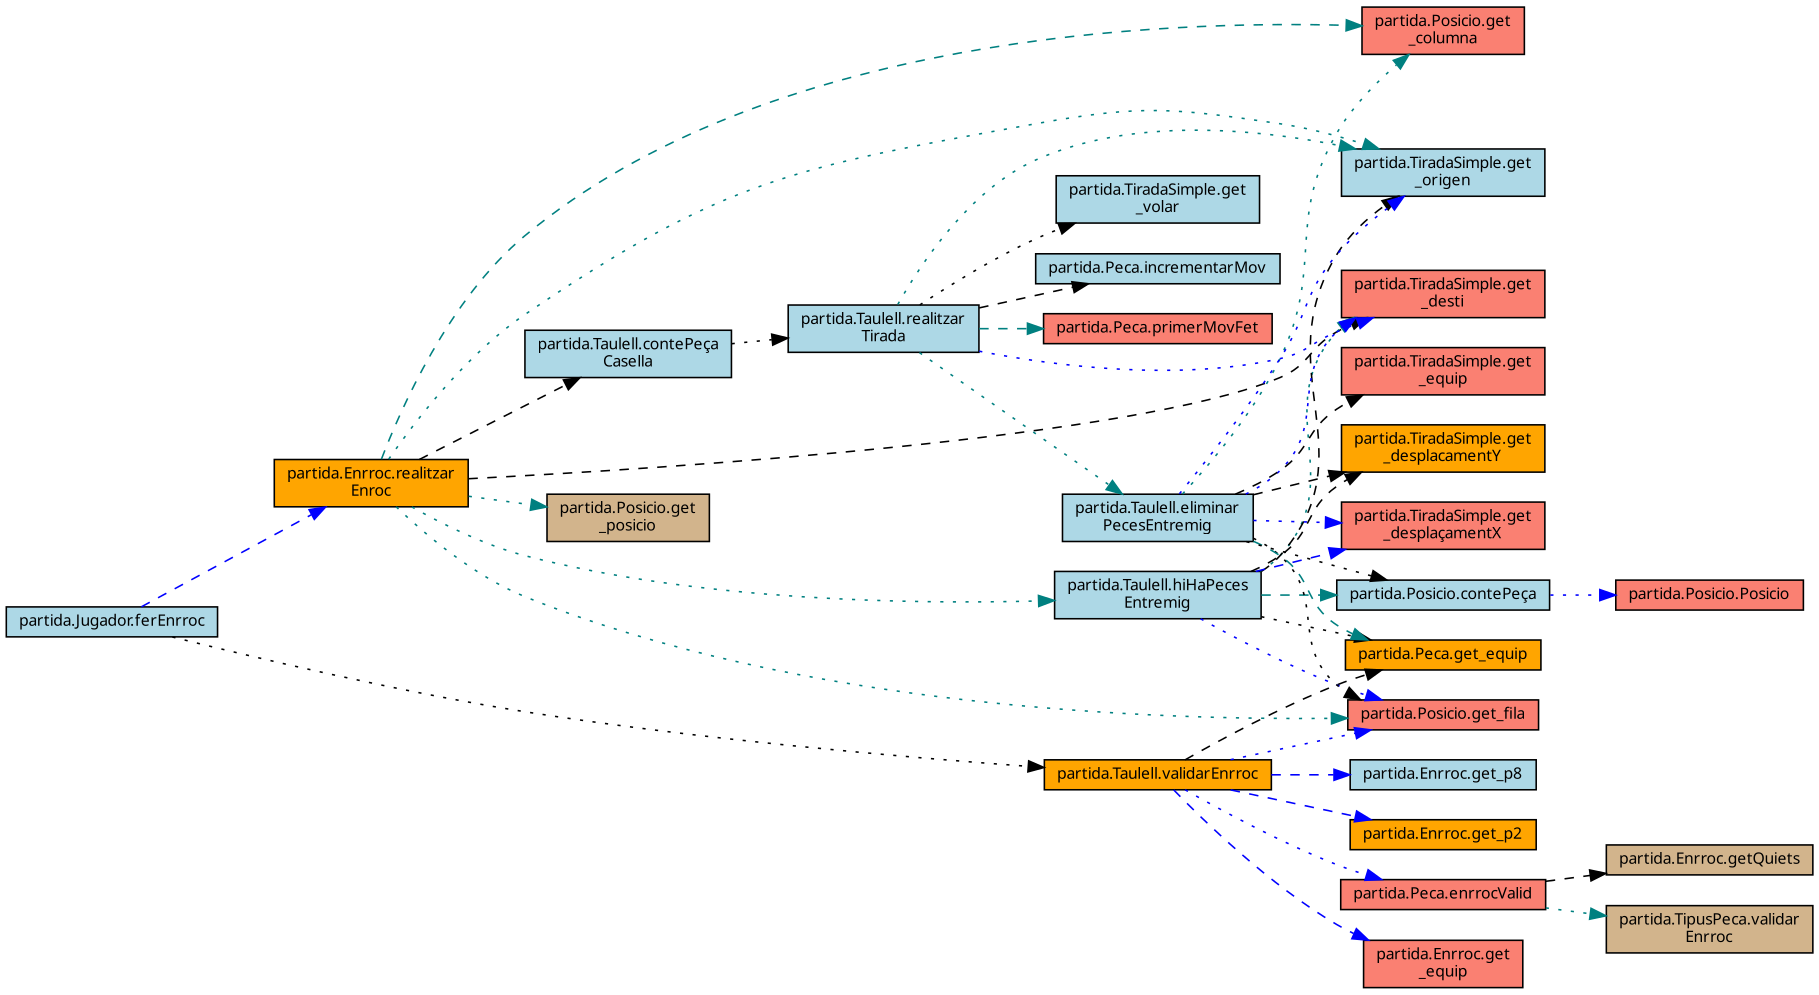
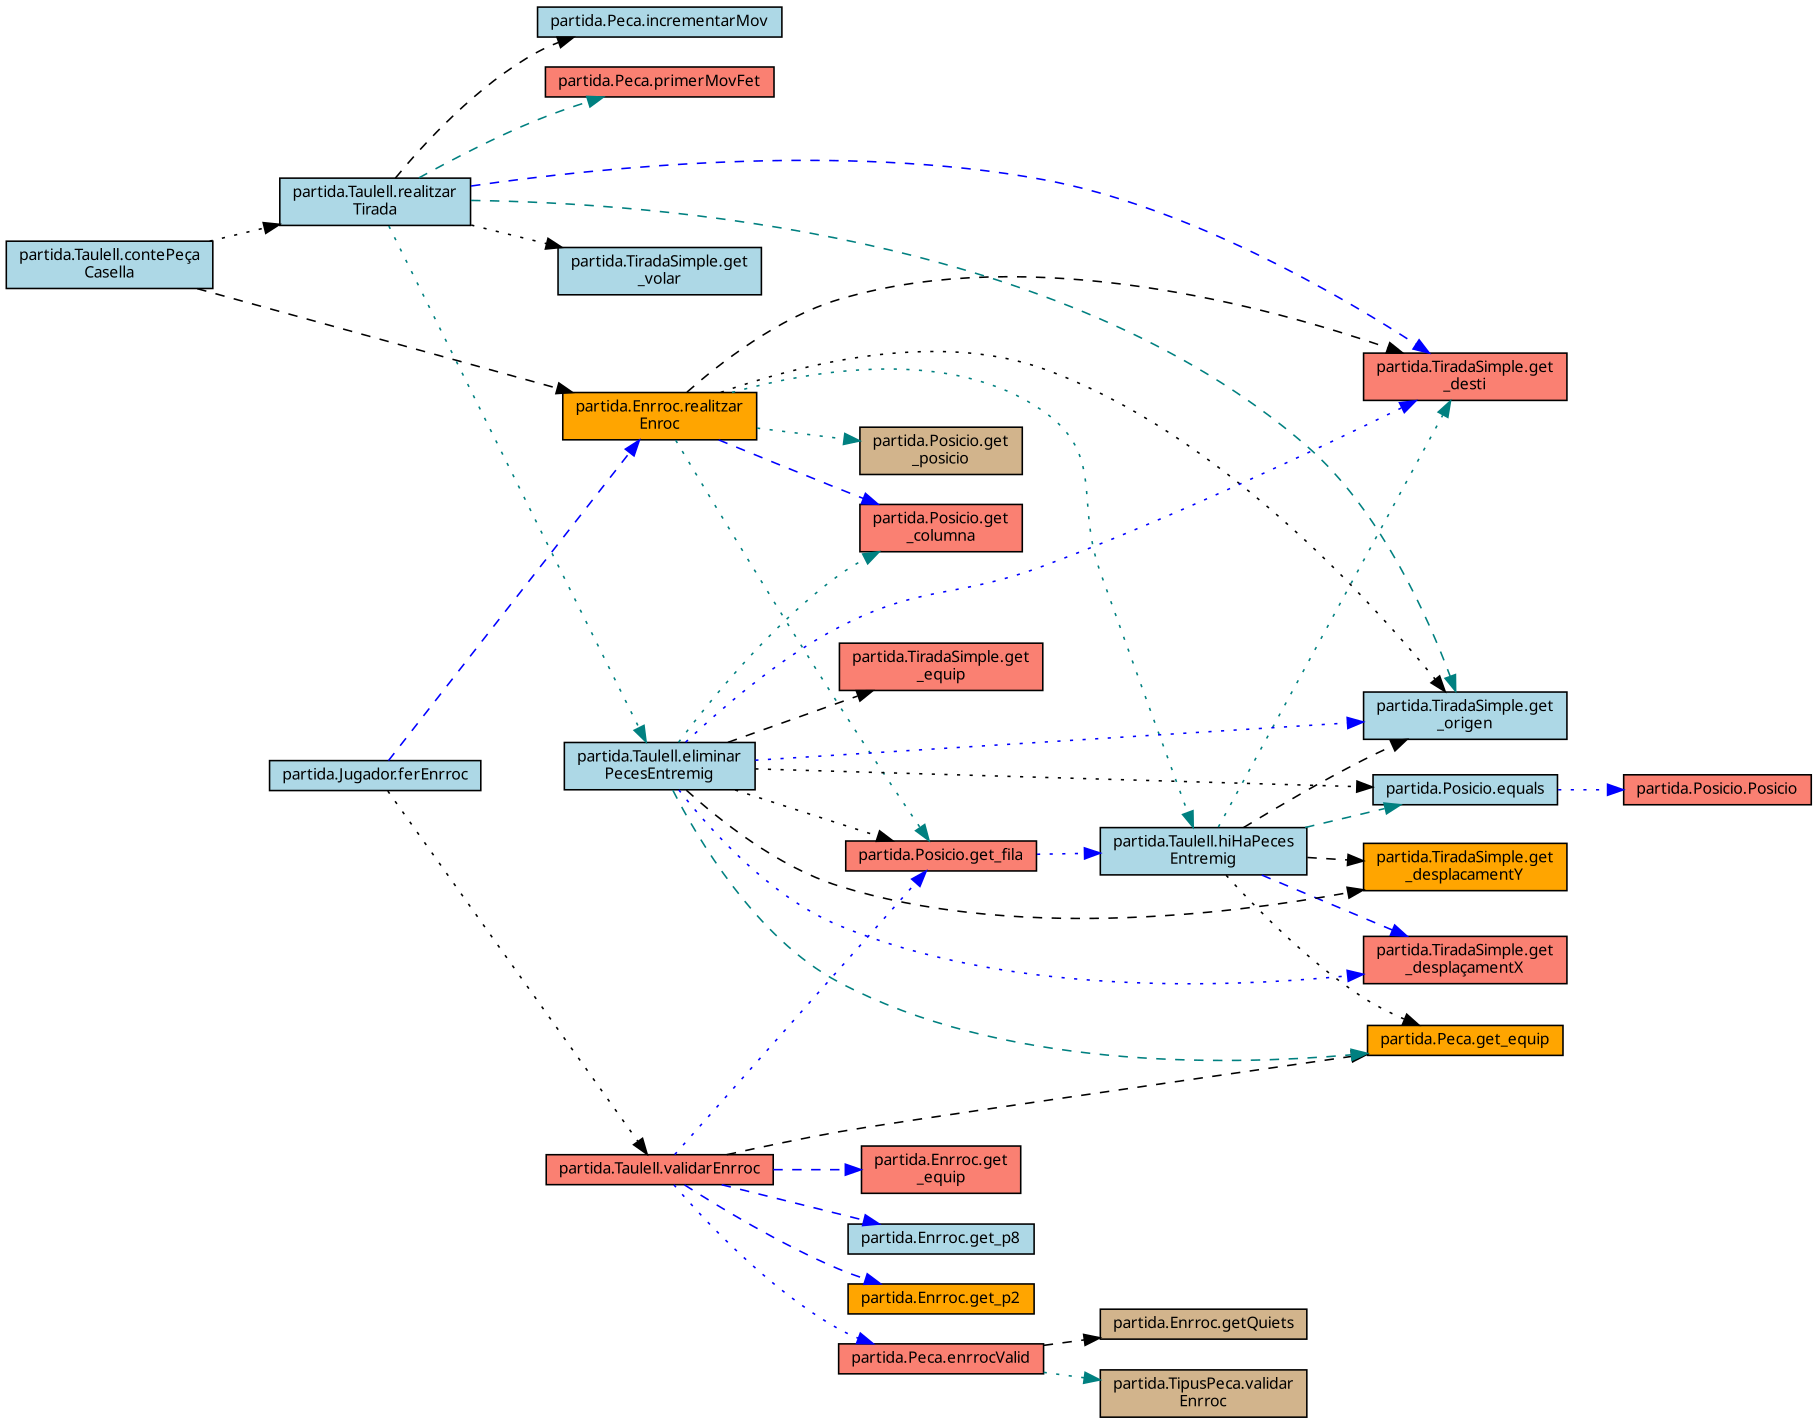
edge "partida.Enrroc.realitzar Enroc" -> "partida.Posicio.get _columna": color teal -> blue
edge "partida.Taulell.realitzar Tirada" -> "partida.TiradaSimple.get _origen": style dotted -> dashed
edge "partida.Enrroc.realitzar Enroc" -> "partida.TiradaSimple.get _origen": color teal -> black
edge "partida.Taulell.realitzar Tirada" -> "partida.TiradaSimple.get _desti": style dotted -> dashed
edge "partida.Enrroc.realitzar Enroc" -> "partida.Taulell.contePeça Casella": reversed
node "partida.Posicio.contePeça": label "partida.Posicio.contePeça" -> "partida.Posicio.equals"
edge "partida.Taulell.hiHaPeces Entremig" -> "partida.Posicio.get_fila": reversed
node "partida.Taulell.validarEnrroc": fillcolor orange -> salmon
